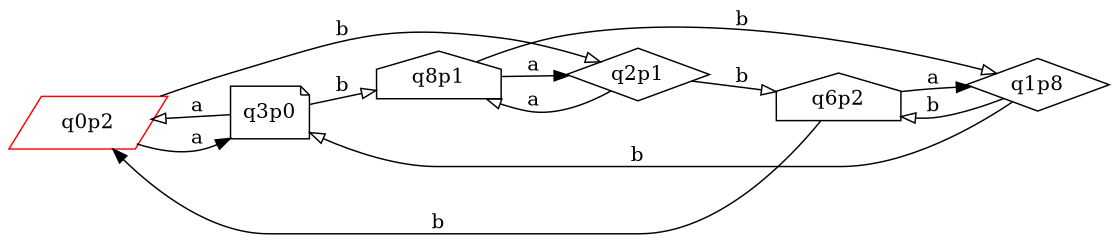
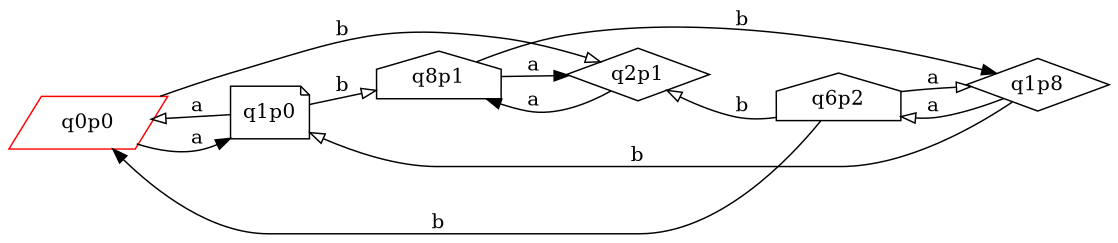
edge "q8p1" -> "q1p8": arrowhead onormal -> normal
edge "q2p1" -> "q6p2": reversed
edge "q6p2" -> "q1p8": arrowhead normal -> onormal
edge "q1p8" -> "q6p2": label "b" -> "a"
edge "q2p1" -> "q8p1": arrowhead onormal -> normal
node "q3p0": label "q3p0" -> "q1p0"
node "q0p2": label "q0p2" -> "q0p0"
